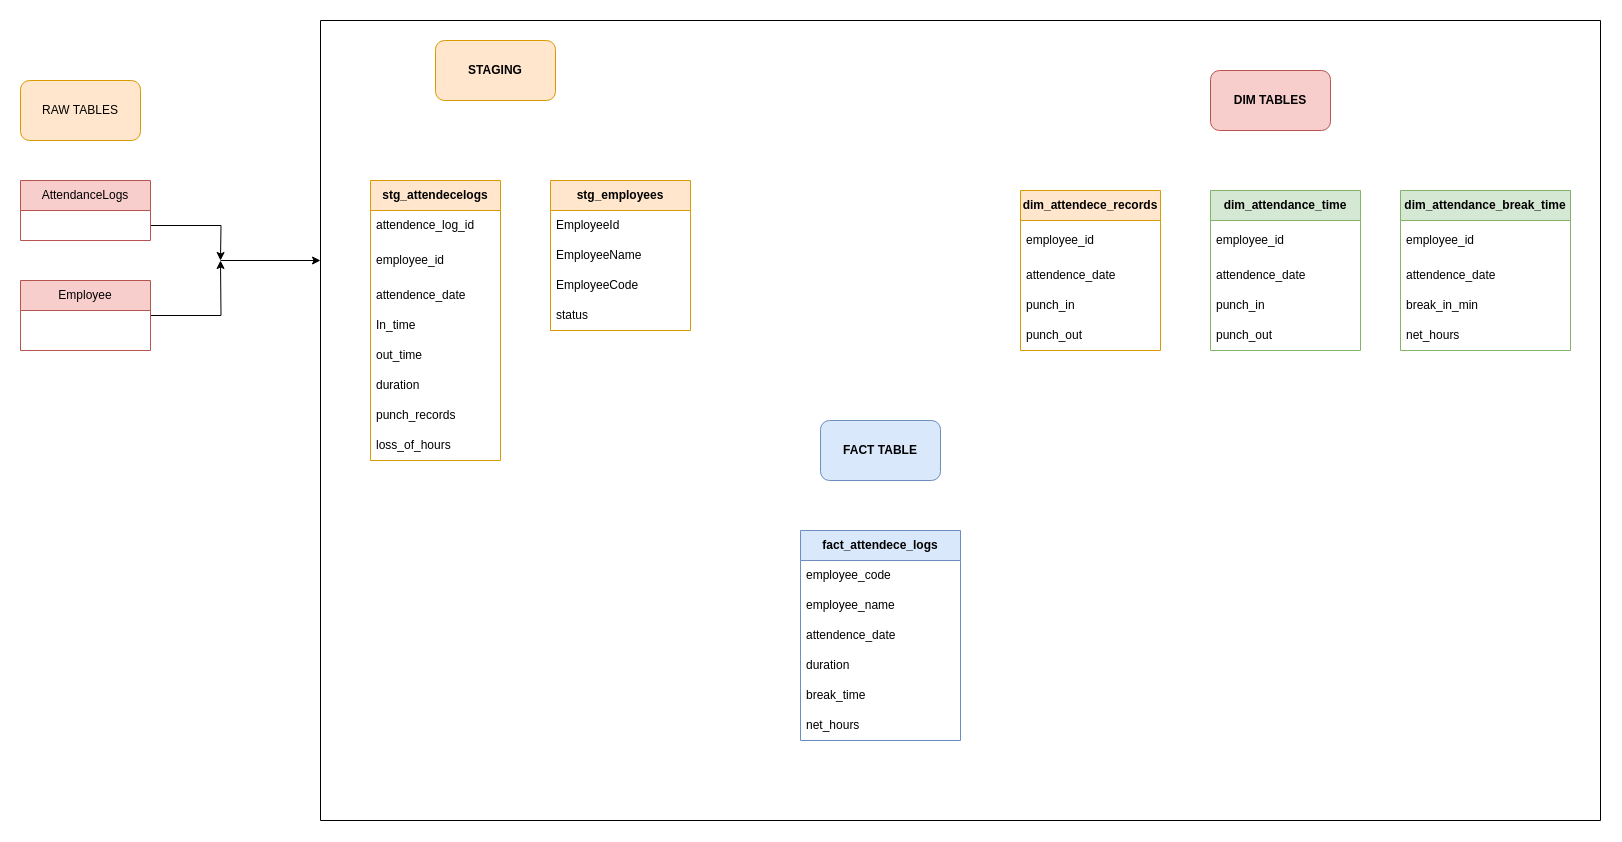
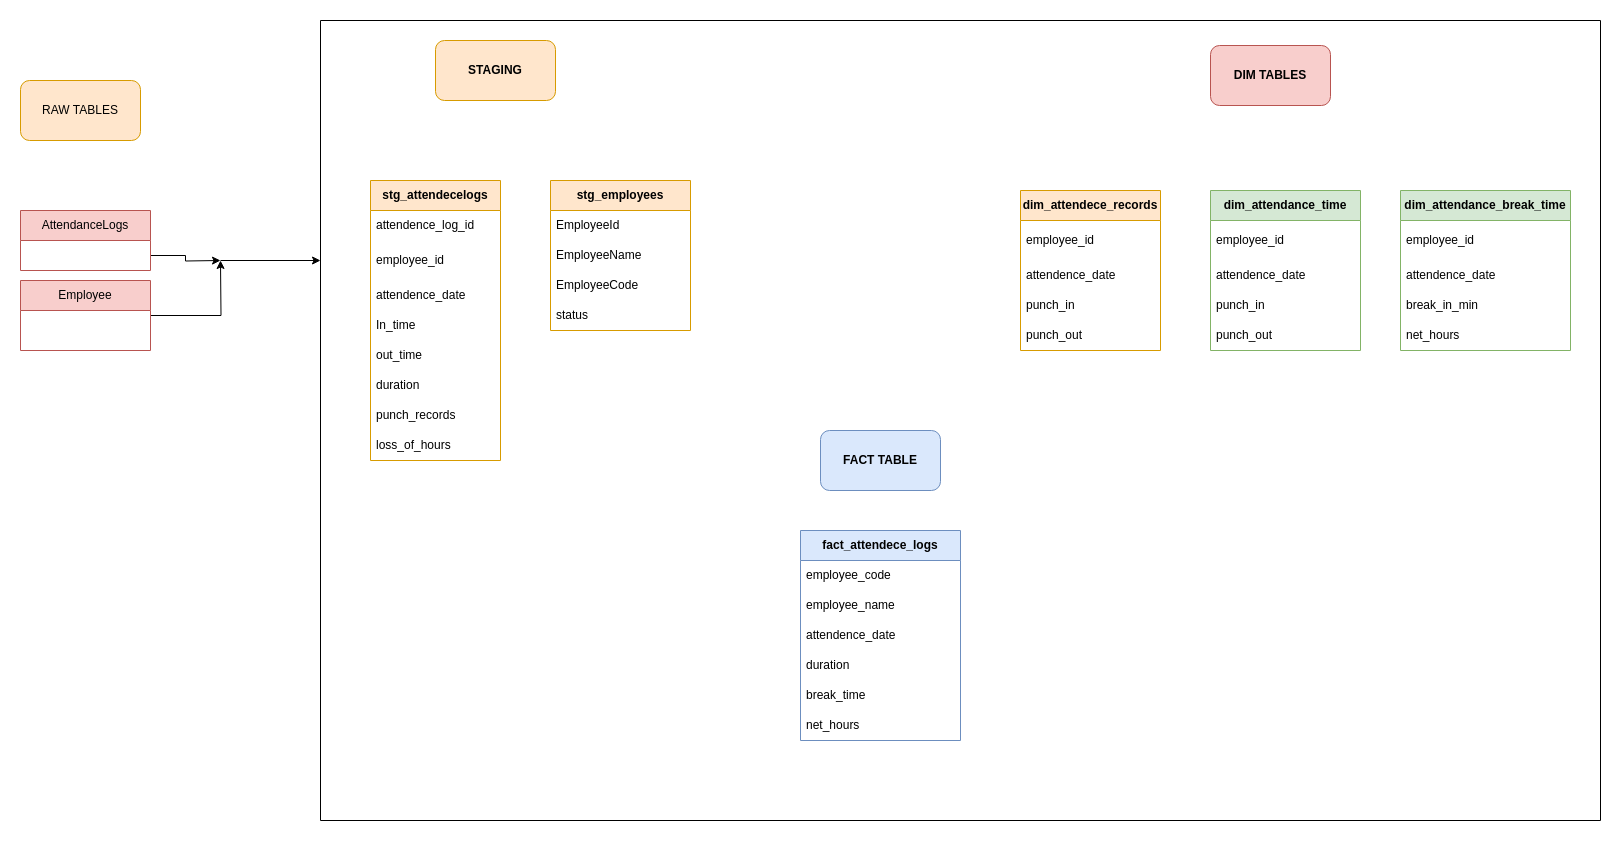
node "DIM TABLES": moved (1271, 101) -> (1271, 76)
node "AttendanceLogs": moved (86, 211) -> (86, 241)
node "FACT TABLE": moved (881, 451) -> (881, 461)
